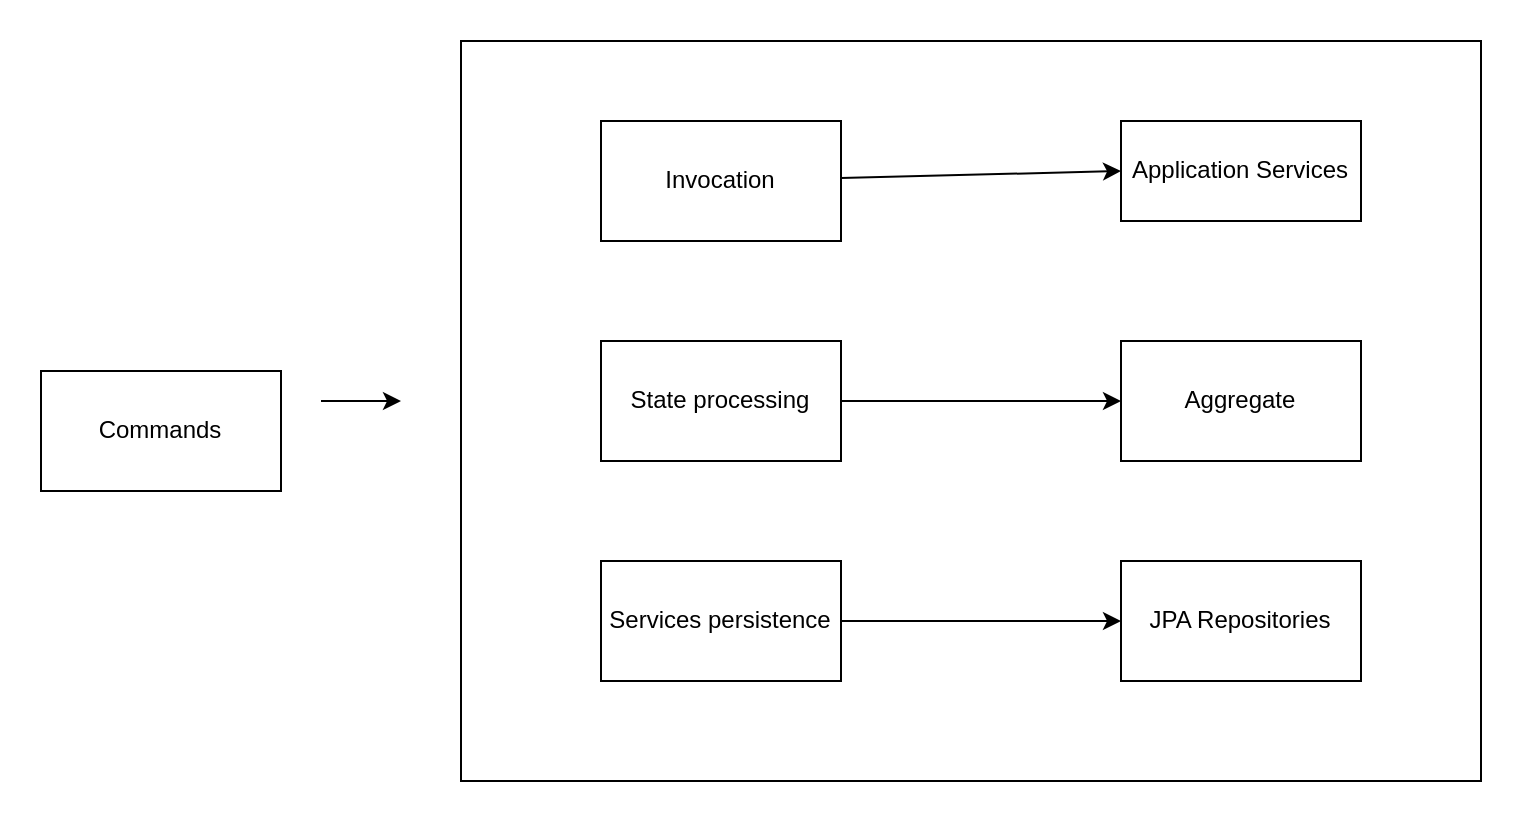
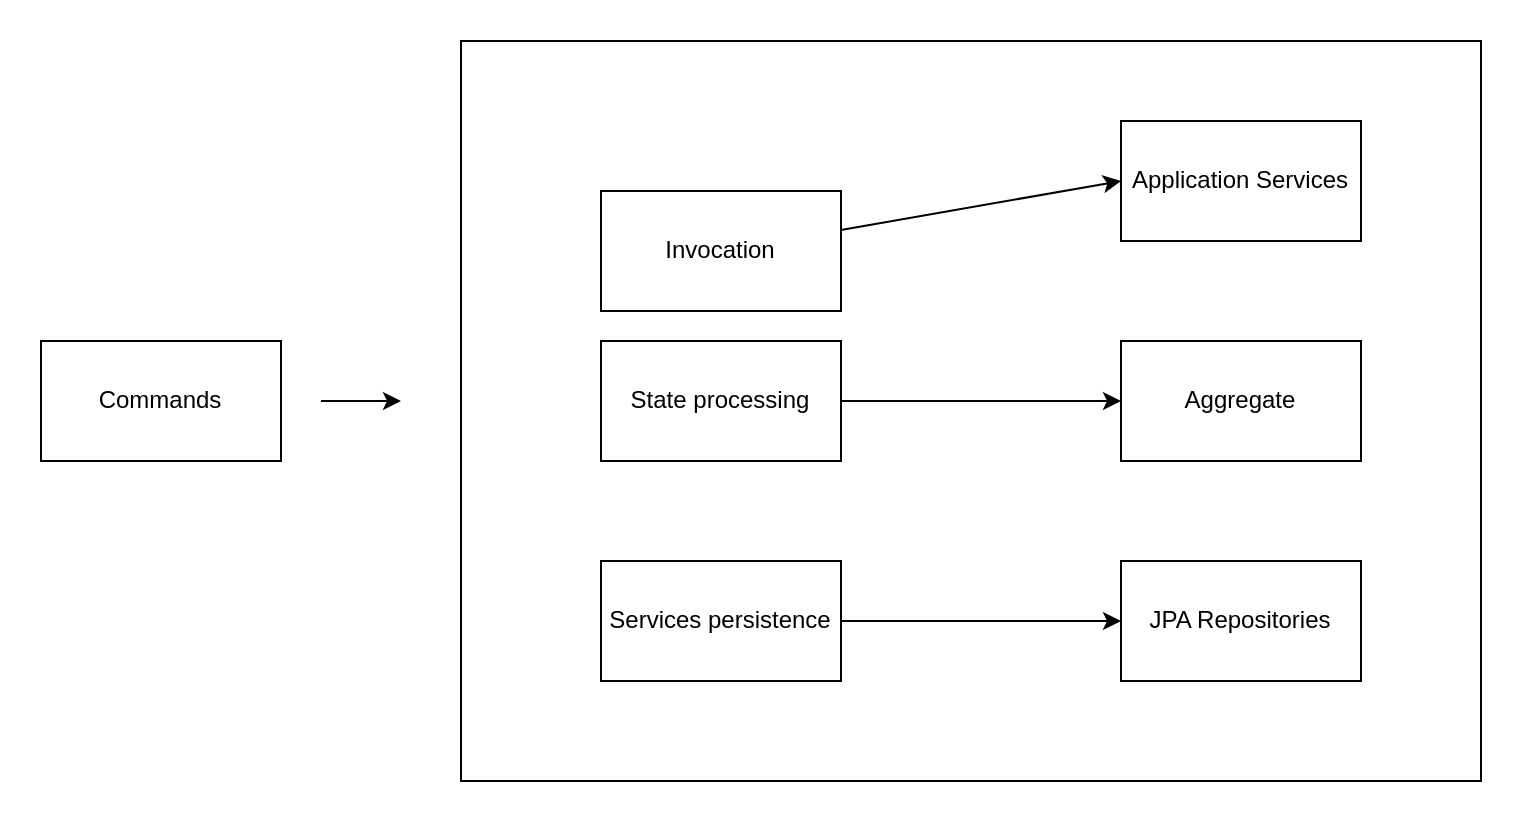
node "Application Services": size 240x100 -> 240x120
node "Invocation": moved (721, 181) -> (721, 251)
node "Commands": moved (161, 431) -> (161, 401)
